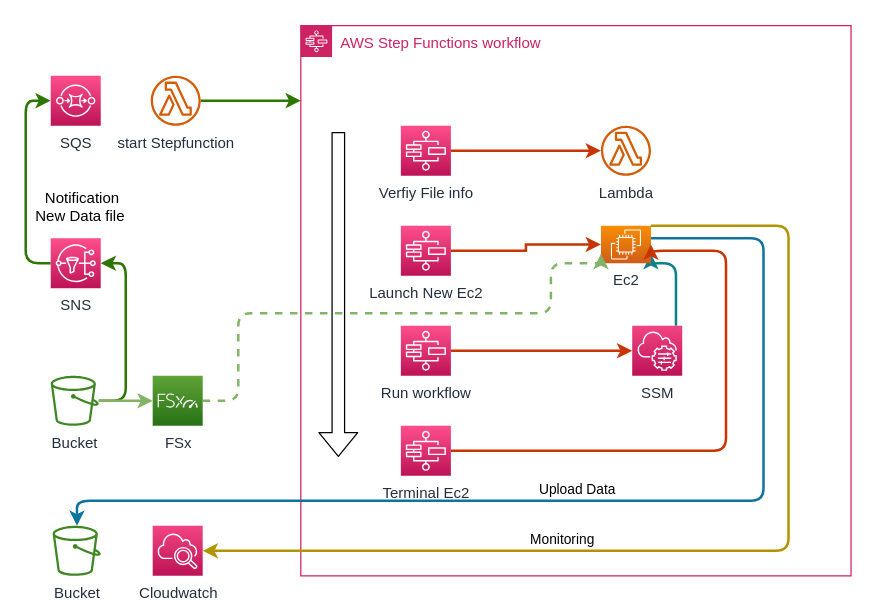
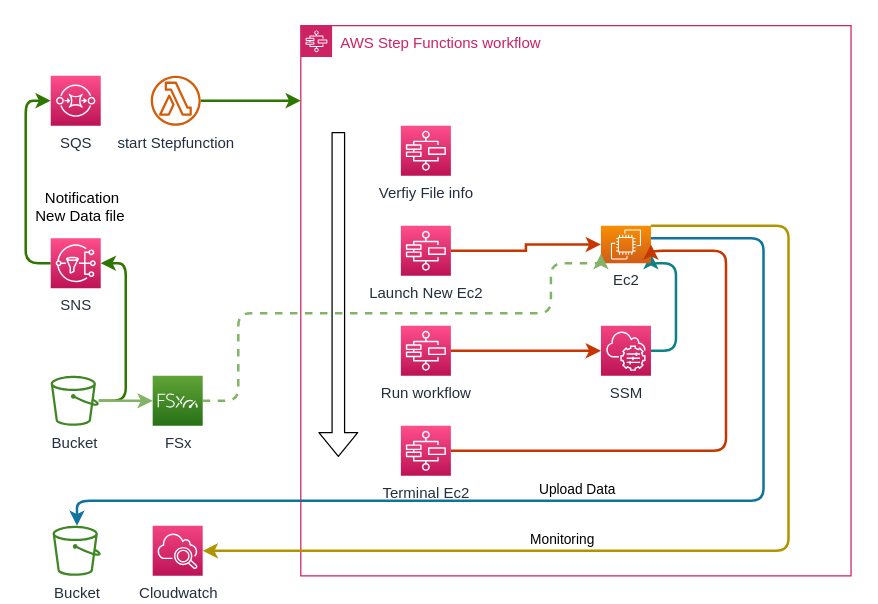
edge "Verfiy File info" -> "Lambda": removed
node "Lambda": removed
node "SSM": moved (657, 351) -> (626, 351)
